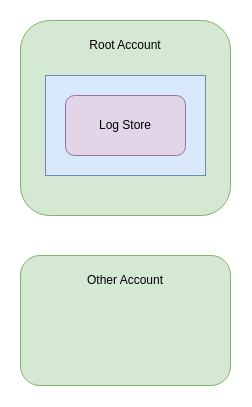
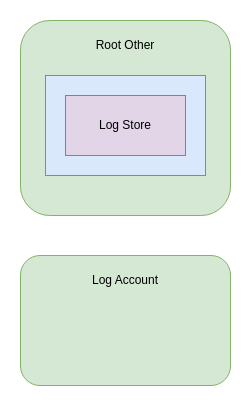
node "Root Account": label "Root Account" -> "Root Other"
node "Log Store": shape rounded rectangle -> rectangle
node "Other Account": label "Other Account" -> "Log Account"
